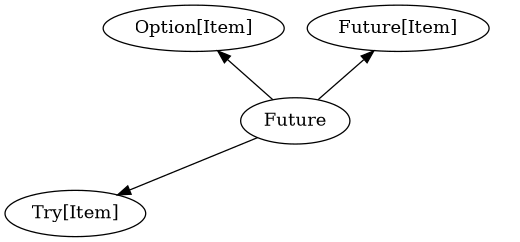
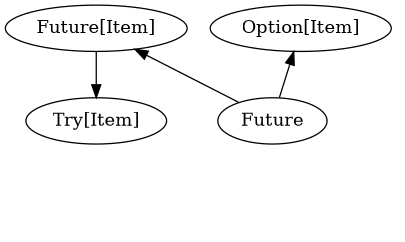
edge "Future" -> "Try[Item]": now "Future[Item]" -> "Try[Item]"
